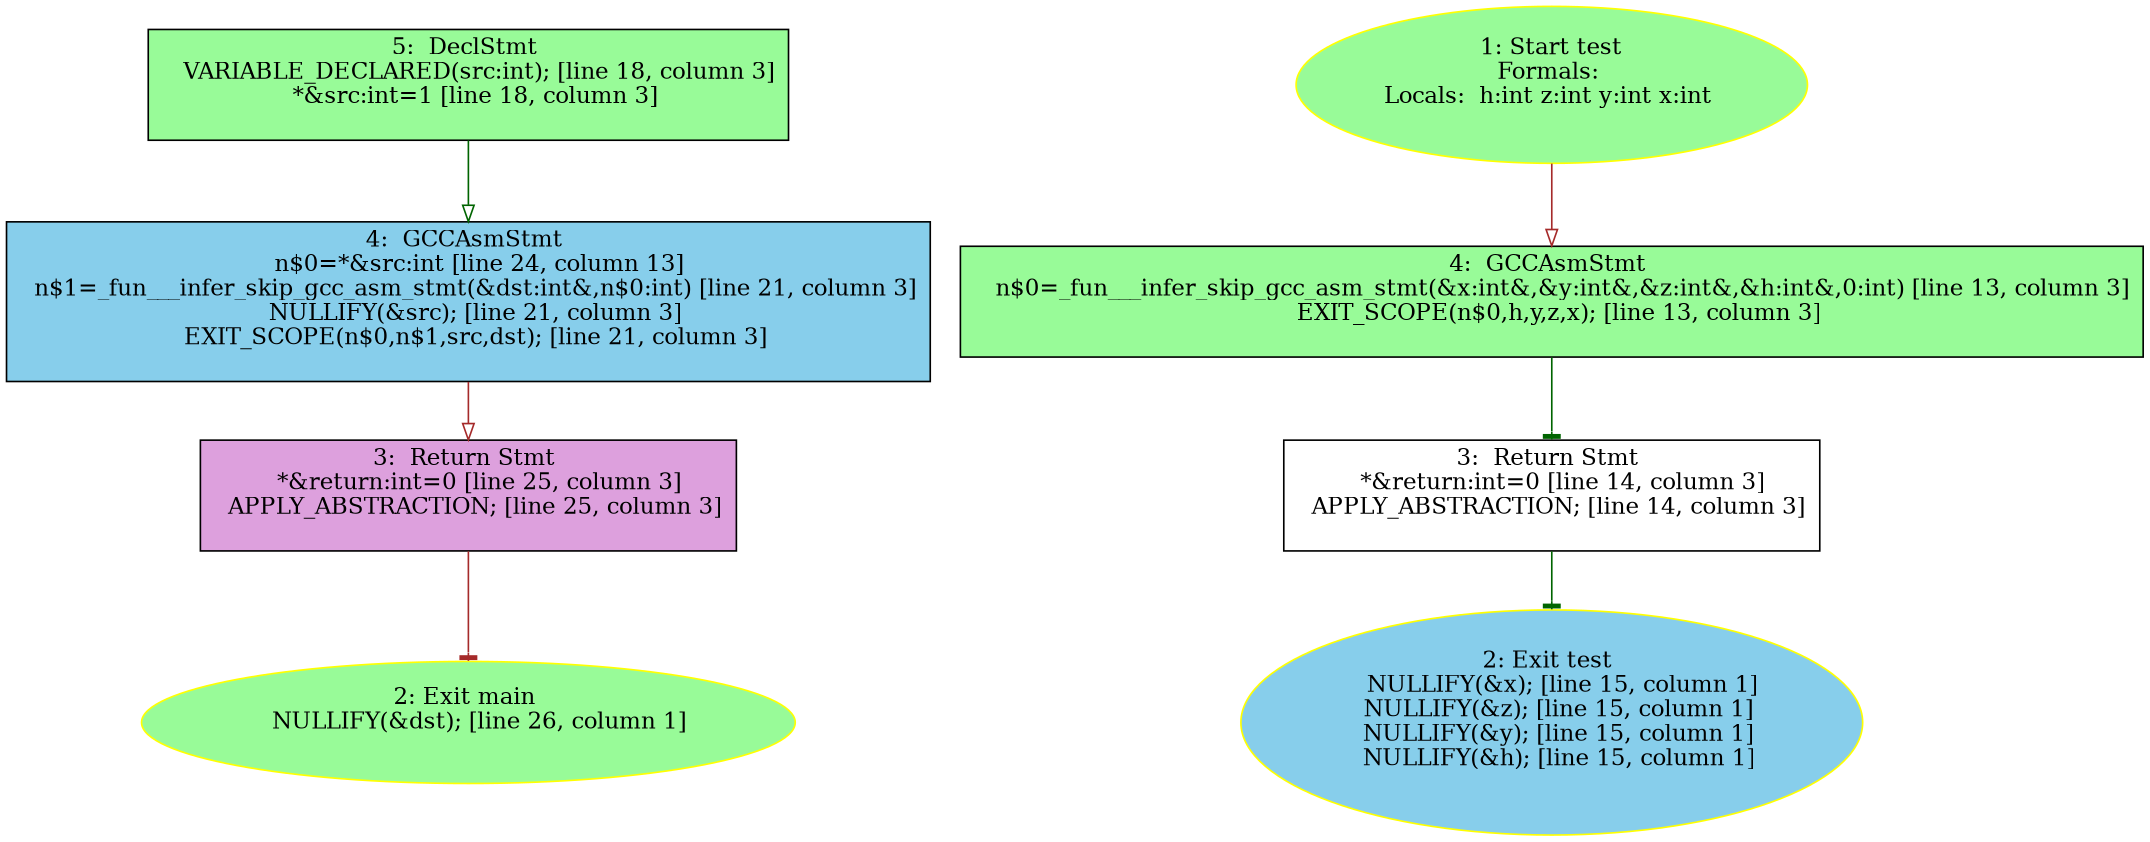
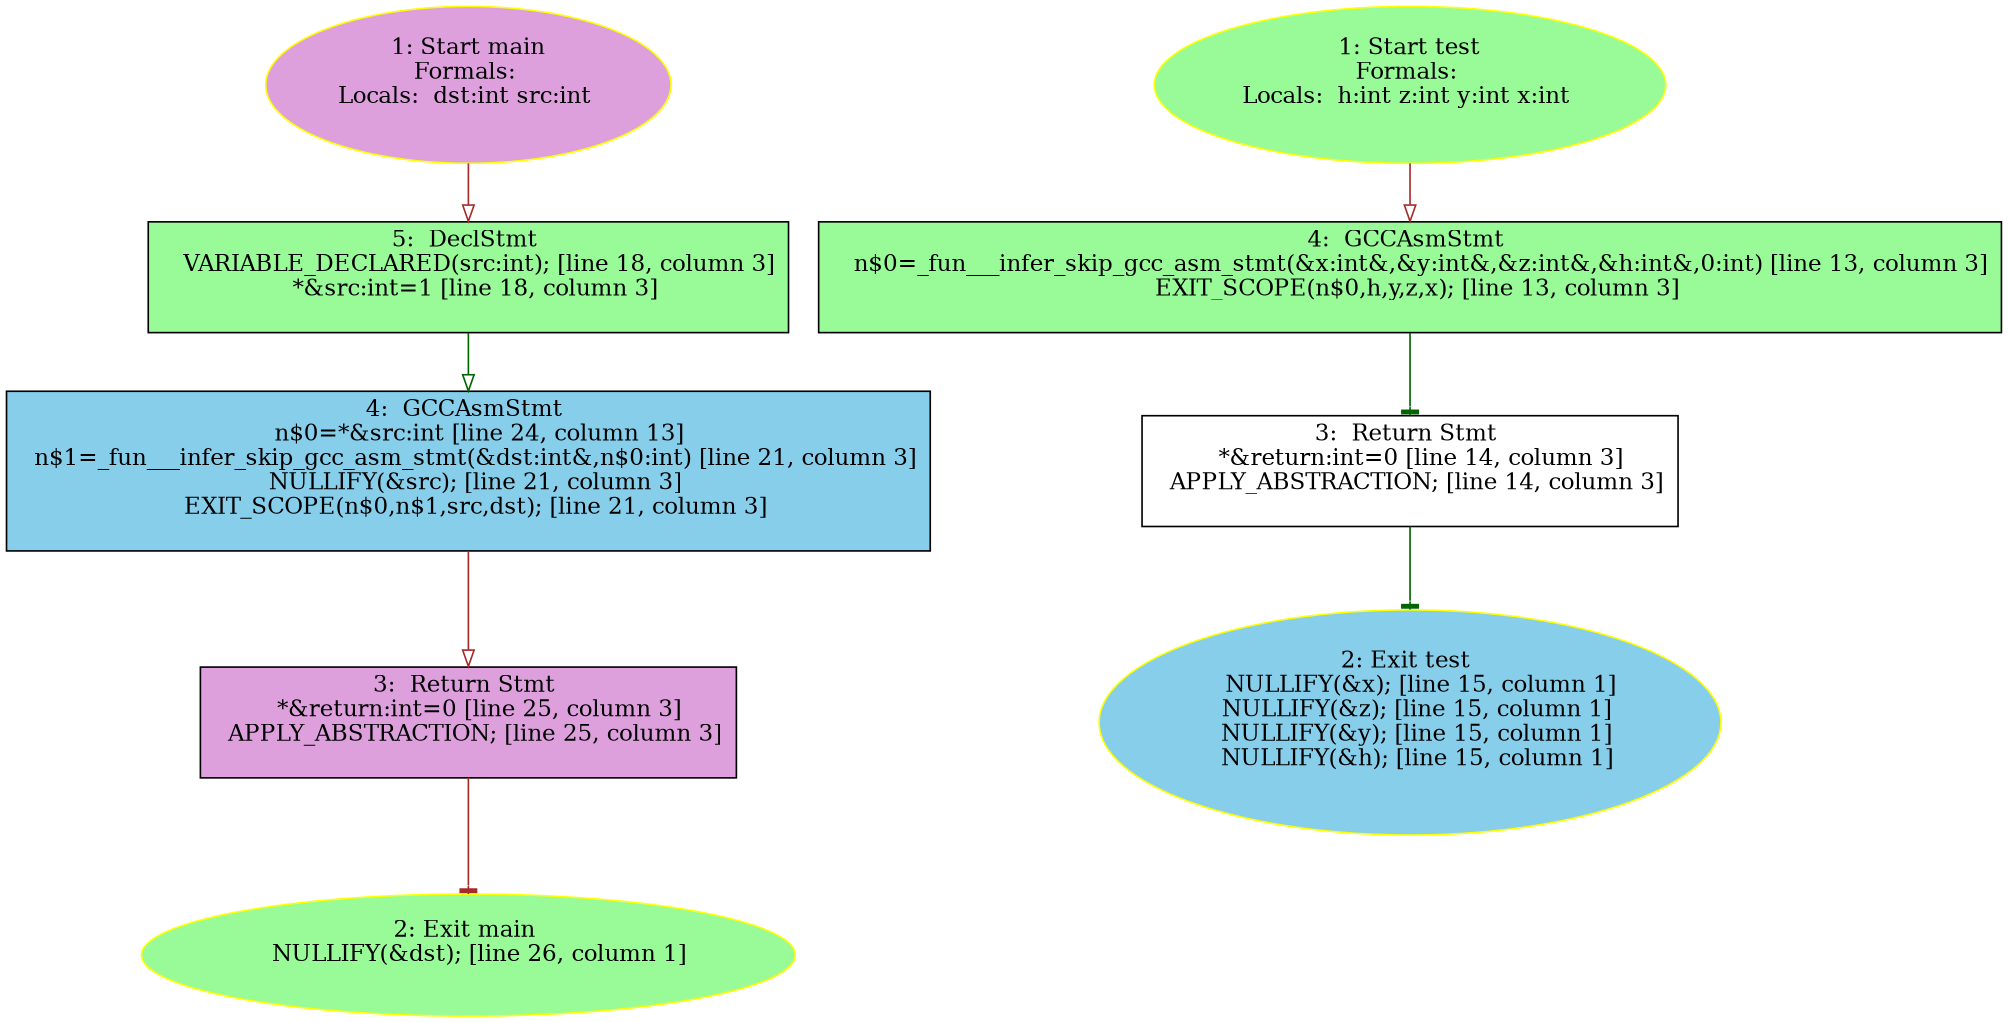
node "1: Start main Formals: Locals:  dst:int src:int": added
